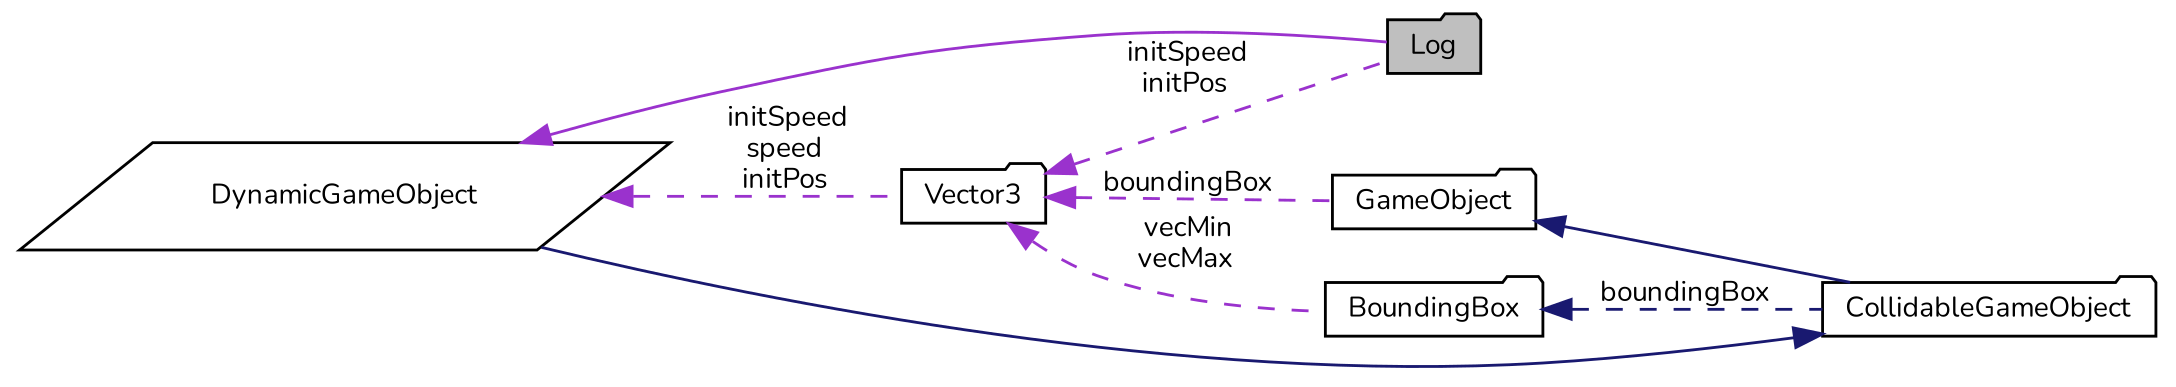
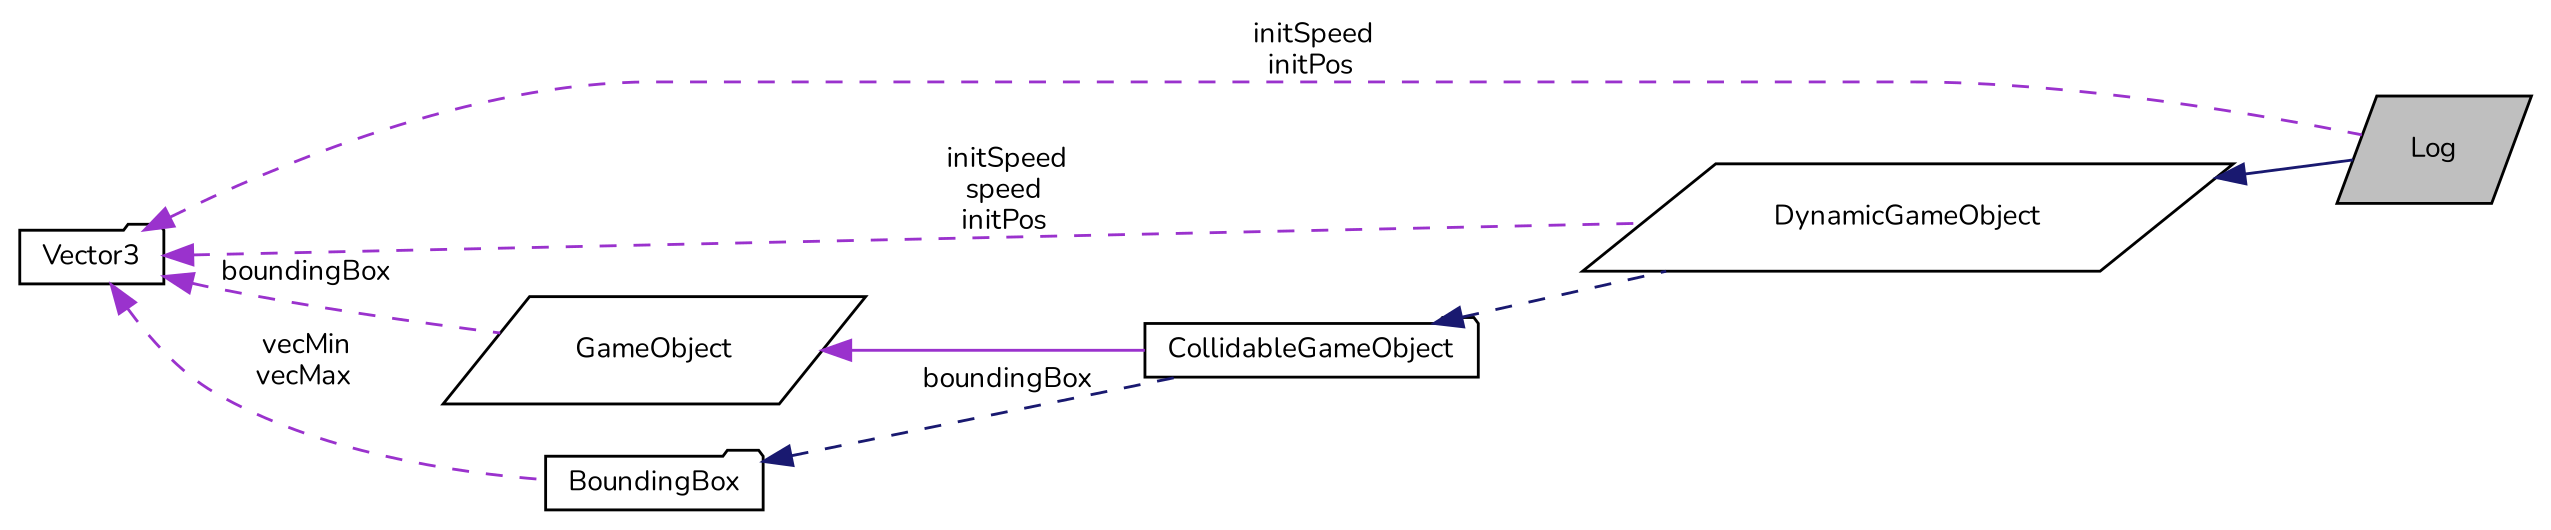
edge "Log" -> "DynamicGameObject": color darkorchid3 -> midnightblue
node "Log": shape folder -> parallelogram
edge "Vector3" -> "DynamicGameObject": reversed
node "GameObject": shape folder -> parallelogram
edge "CollidableGameObject" -> "GameObject": color midnightblue -> darkorchid3
edge "DynamicGameObject" -> "CollidableGameObject": style solid -> dashed
